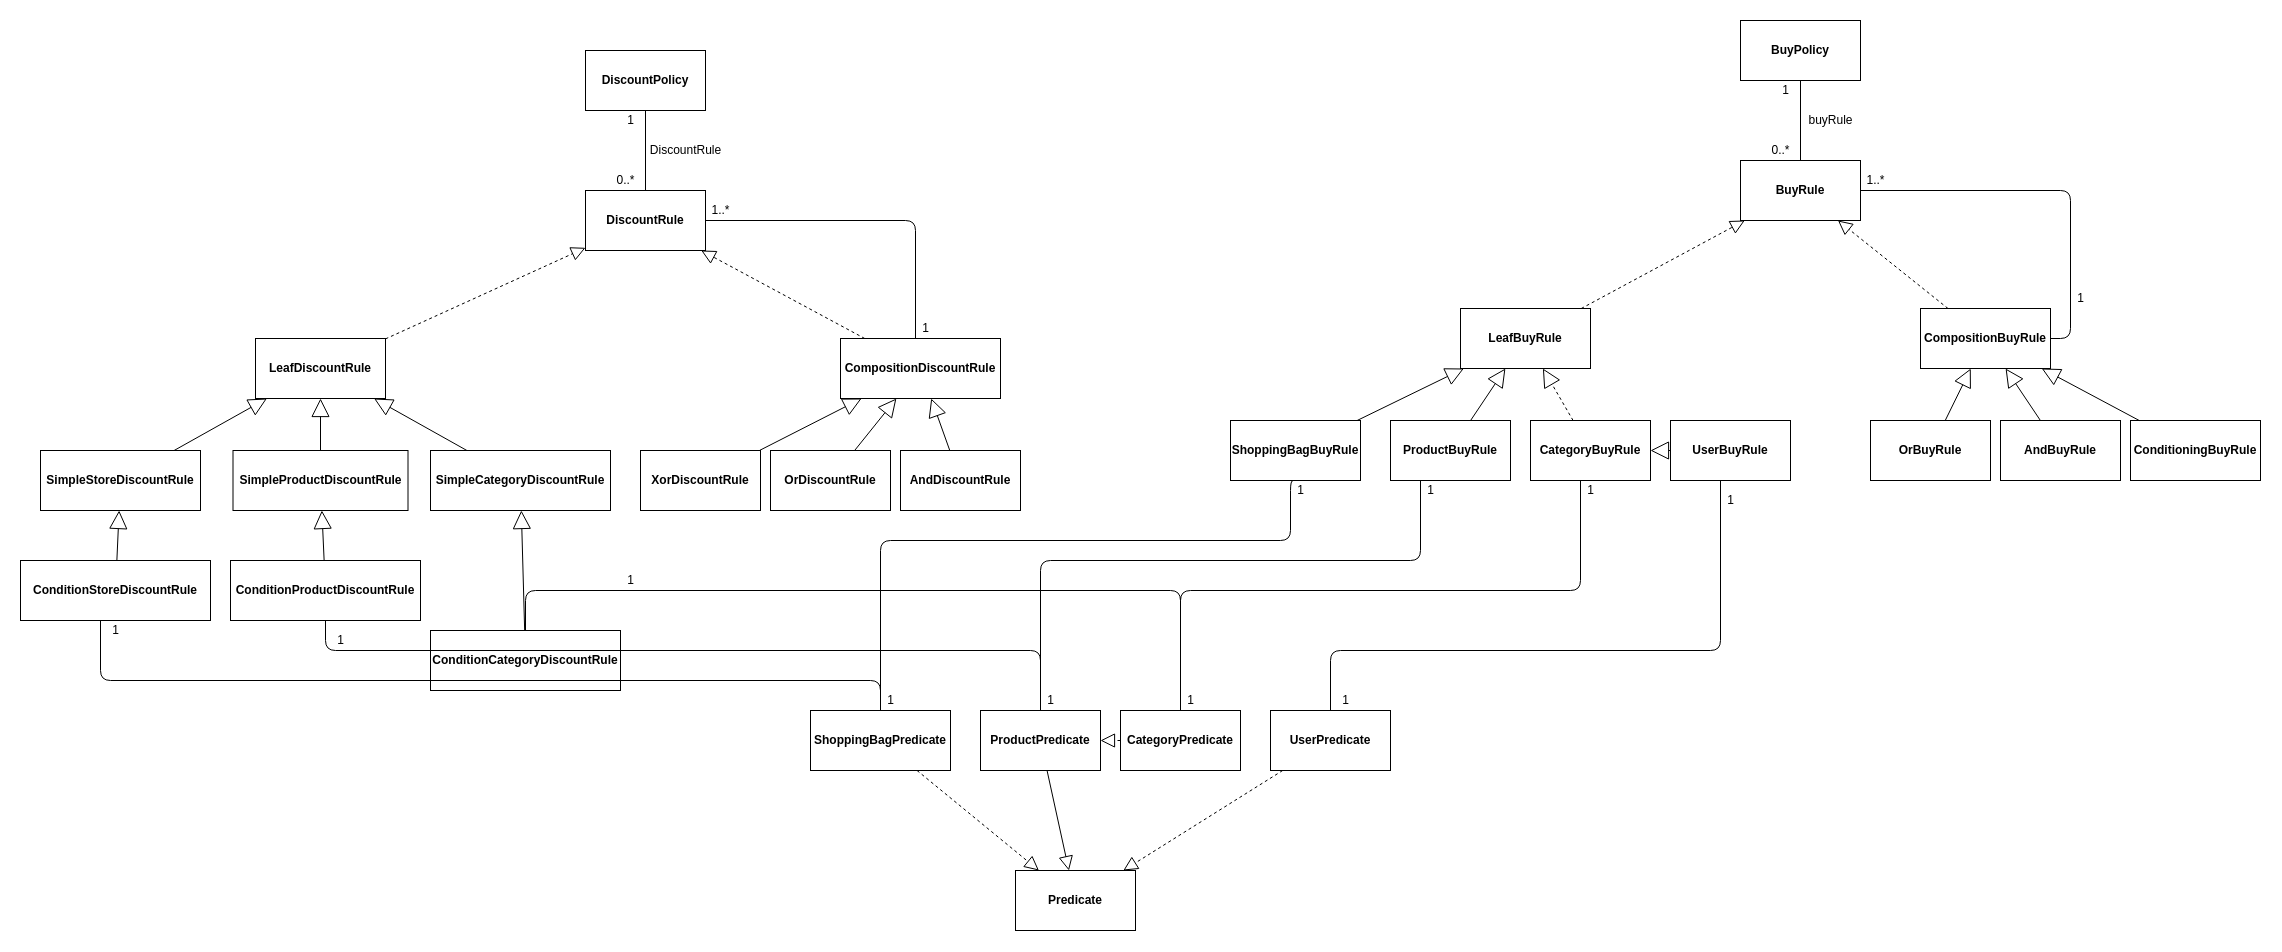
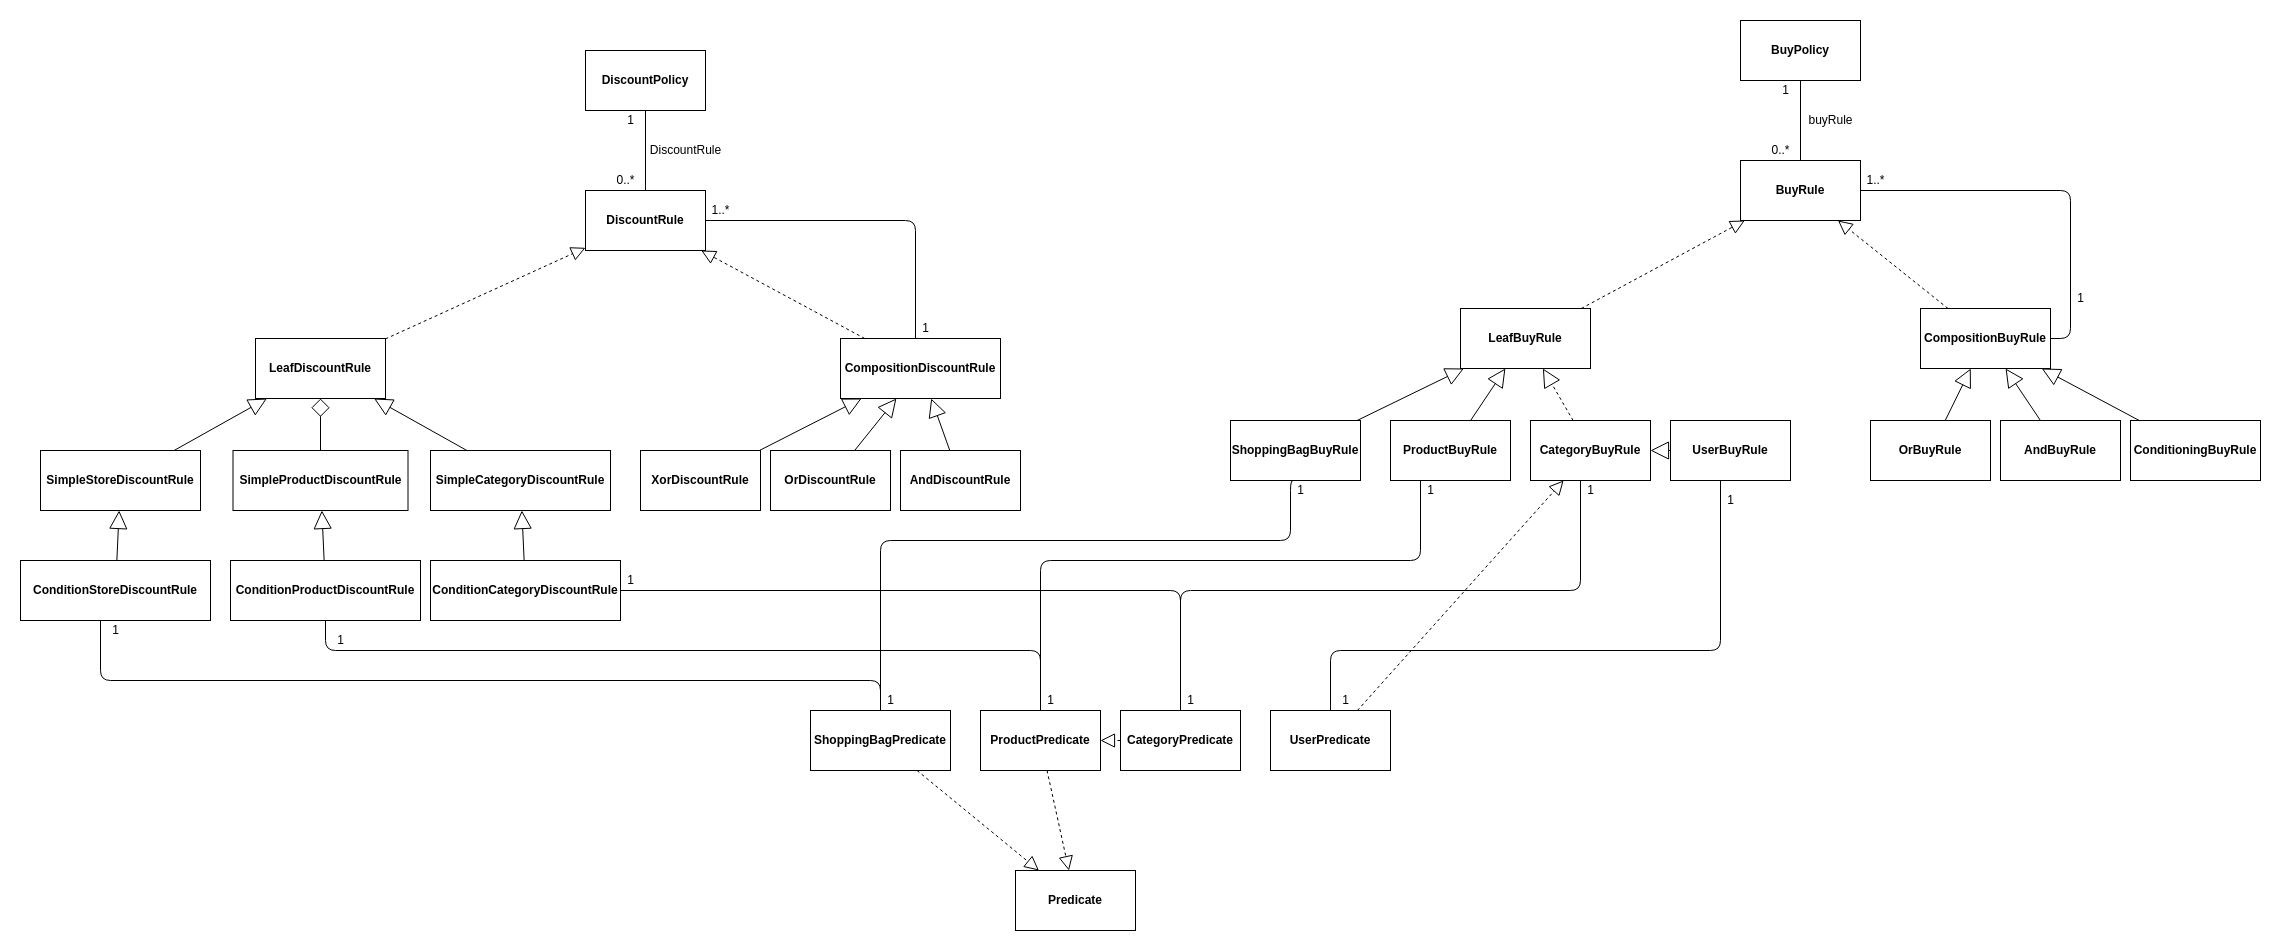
edge "SimpleProductDiscountRule" -> "LeafDiscountRule": arrowhead block -> diamond
node "ConditionCategoryDiscountRule": moved (526, 661) -> (526, 591)
edge "ProductPredicate" -> "Predicate": style solid -> dashed
edge "UserPredicate" -> "Predicate": now "UserPredicate" -> "CategoryBuyRule"
